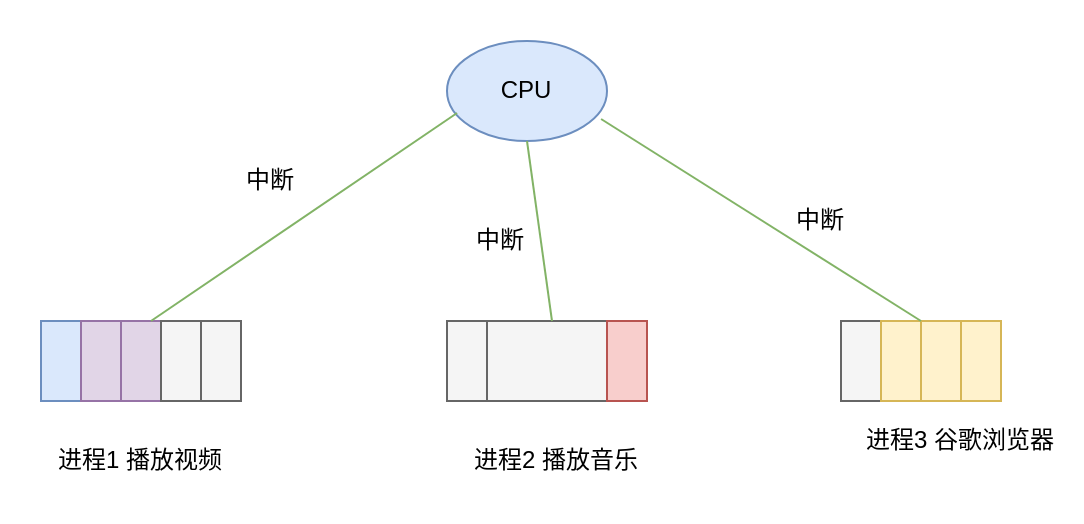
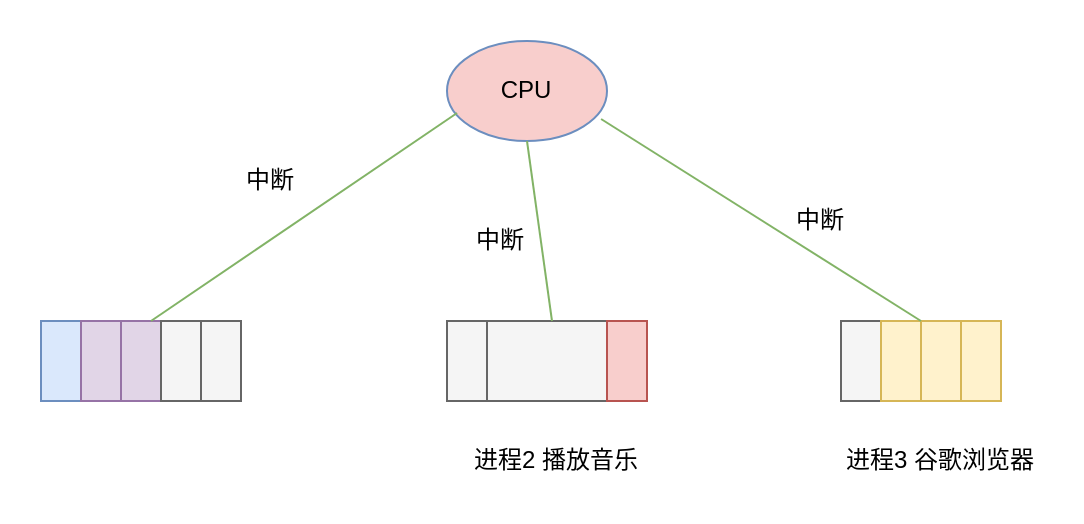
node "CPU": fillcolor #dae8fc -> #f8cecc
node "进程3 谷歌浏览器": moved (961, 441) -> (941, 461)
node "进程1 播放视频": removed
